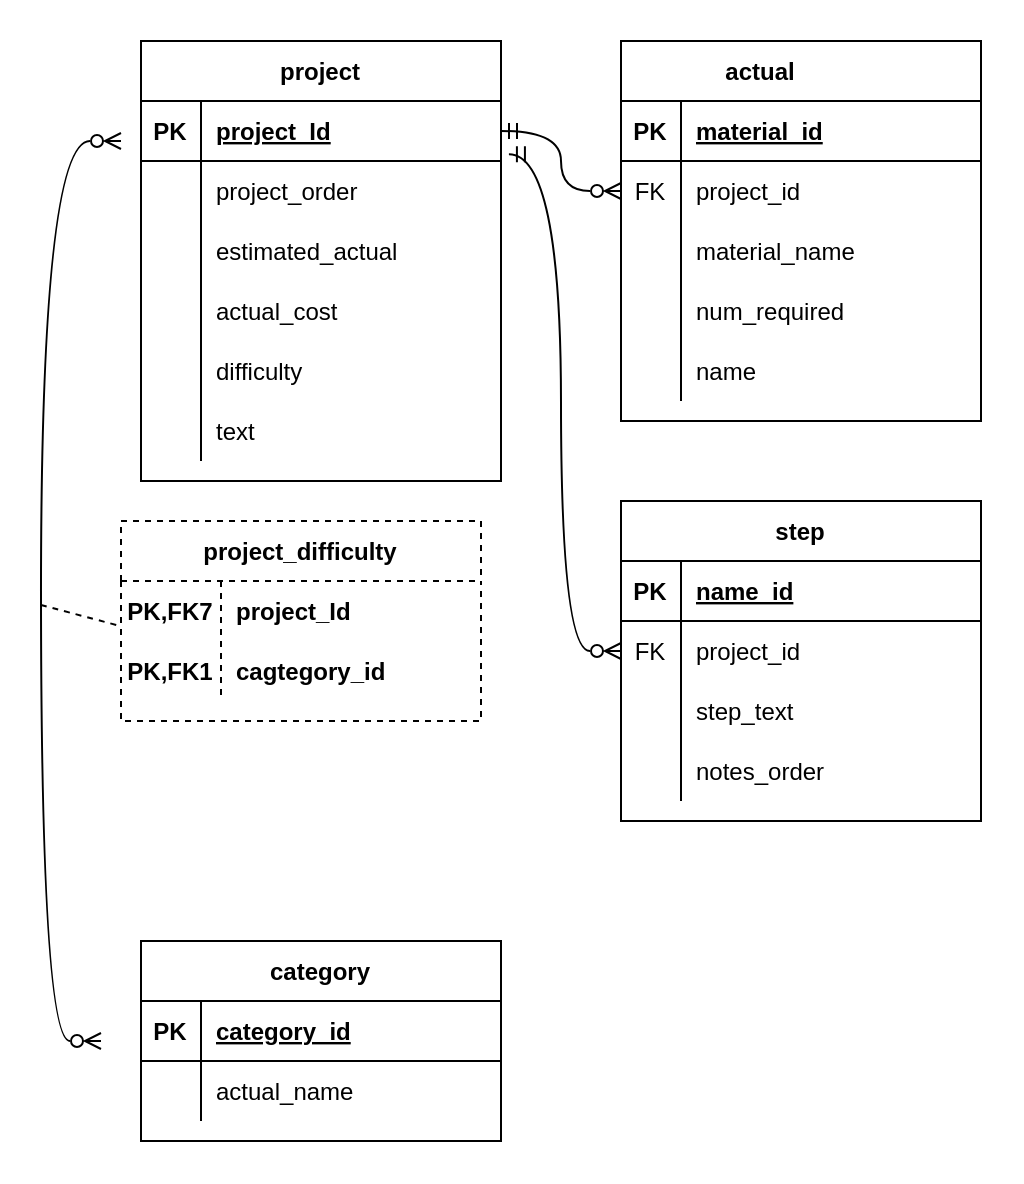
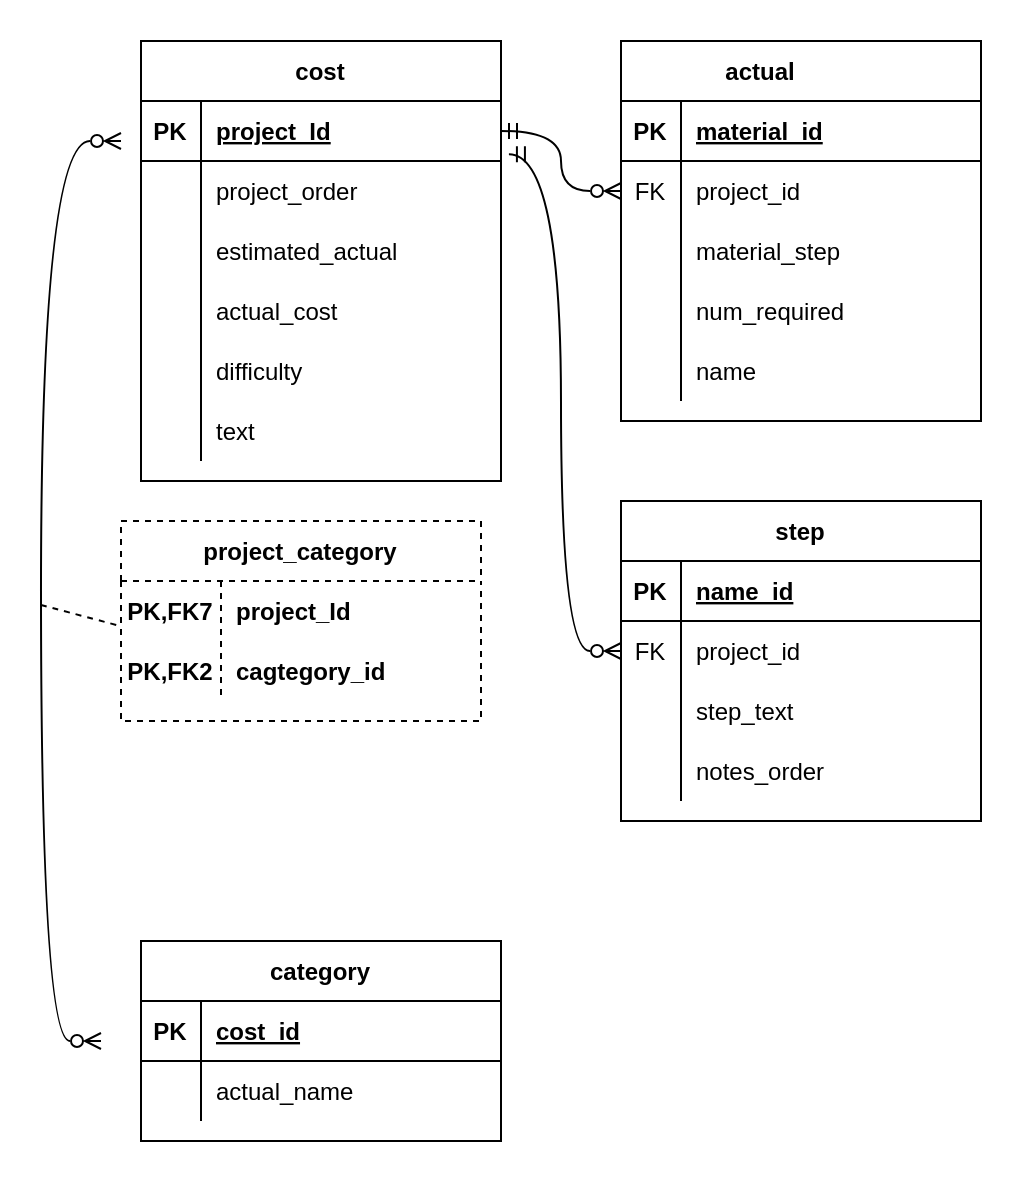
node "project": label "project" -> "cost"
node "material_name": label "material_name" -> "material_step"
node "project_difficulty": label "project_difficulty" -> "project_category"
node "PK,FK1": label "PK,FK1" -> "PK,FK2"
node "category_id": label "category_id" -> "cost_id"
